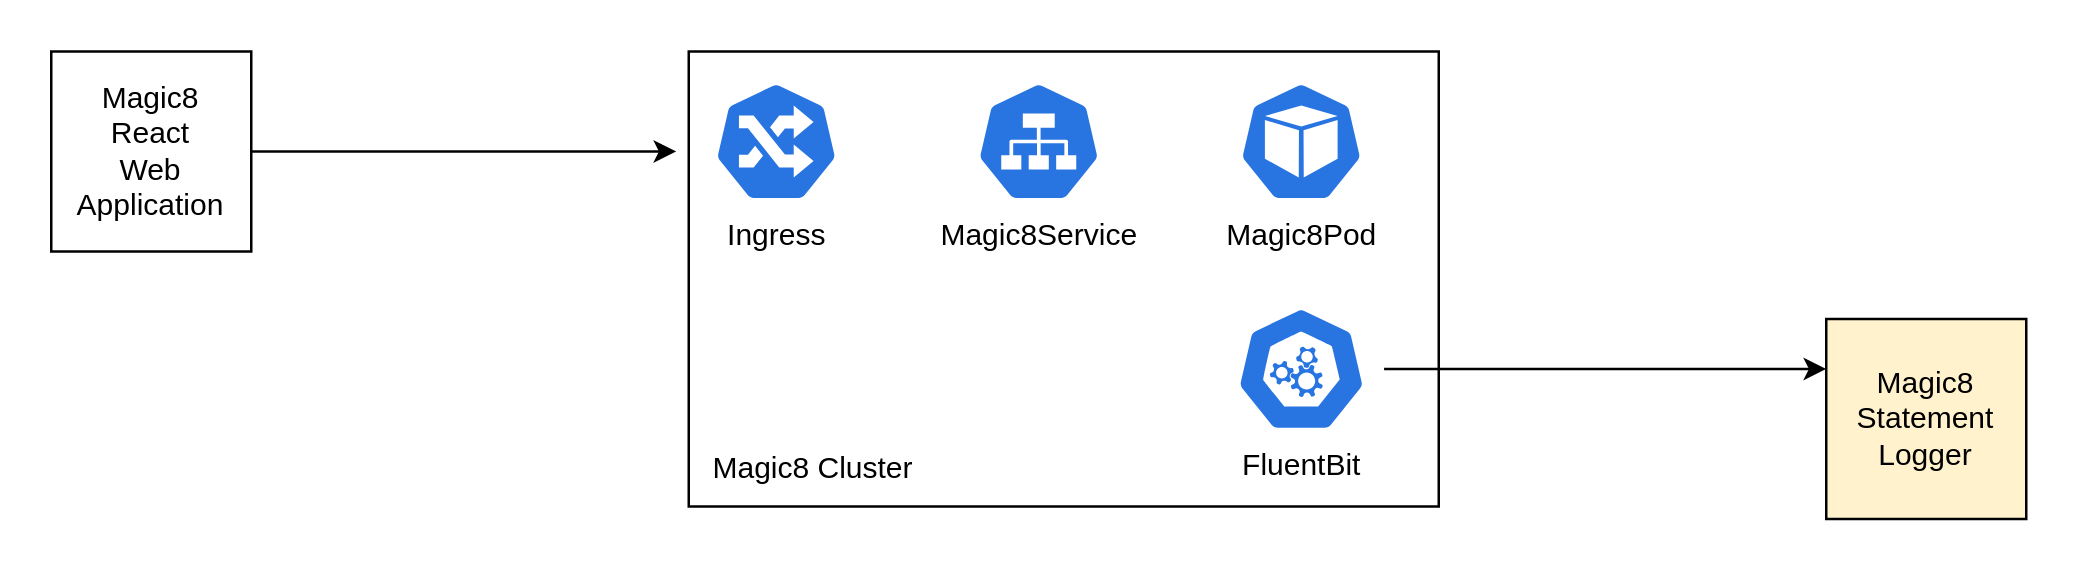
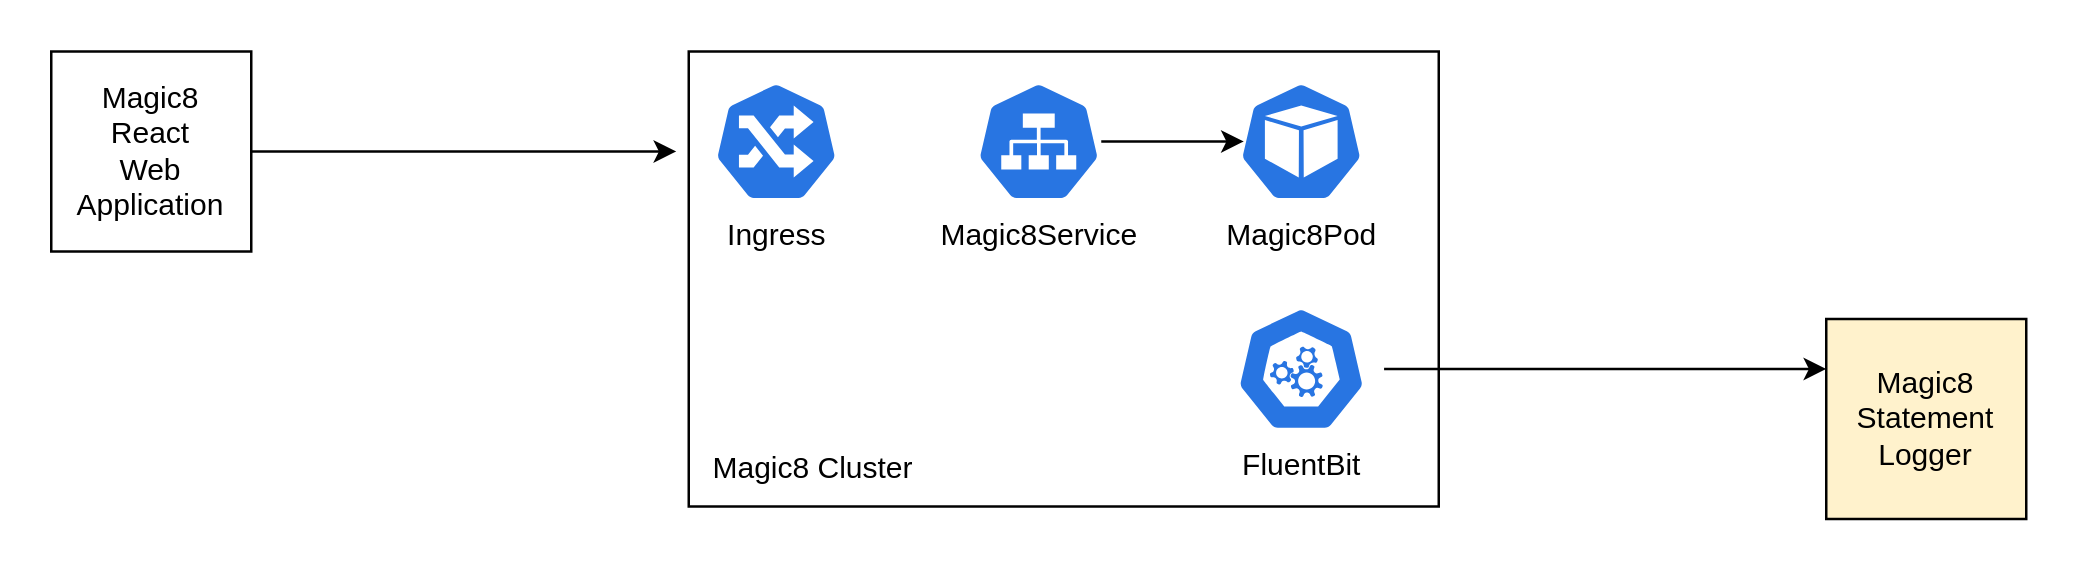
edge "Magic8Service" -> "Magic8Pod": added
